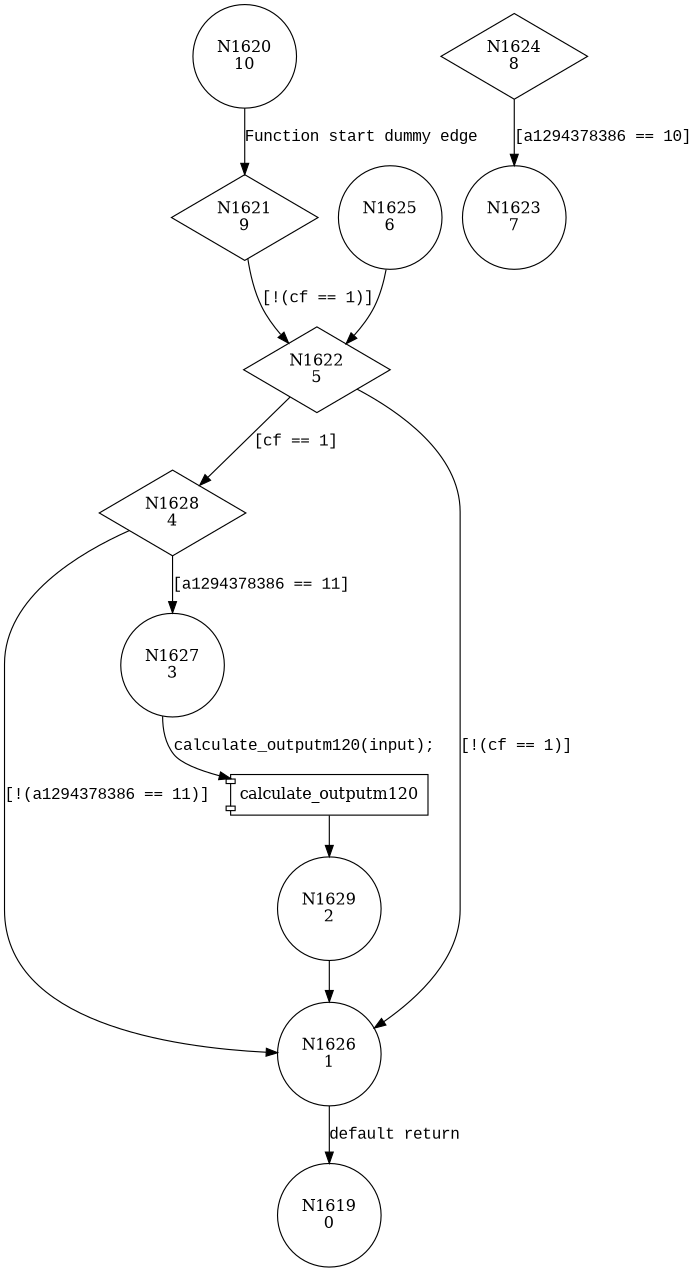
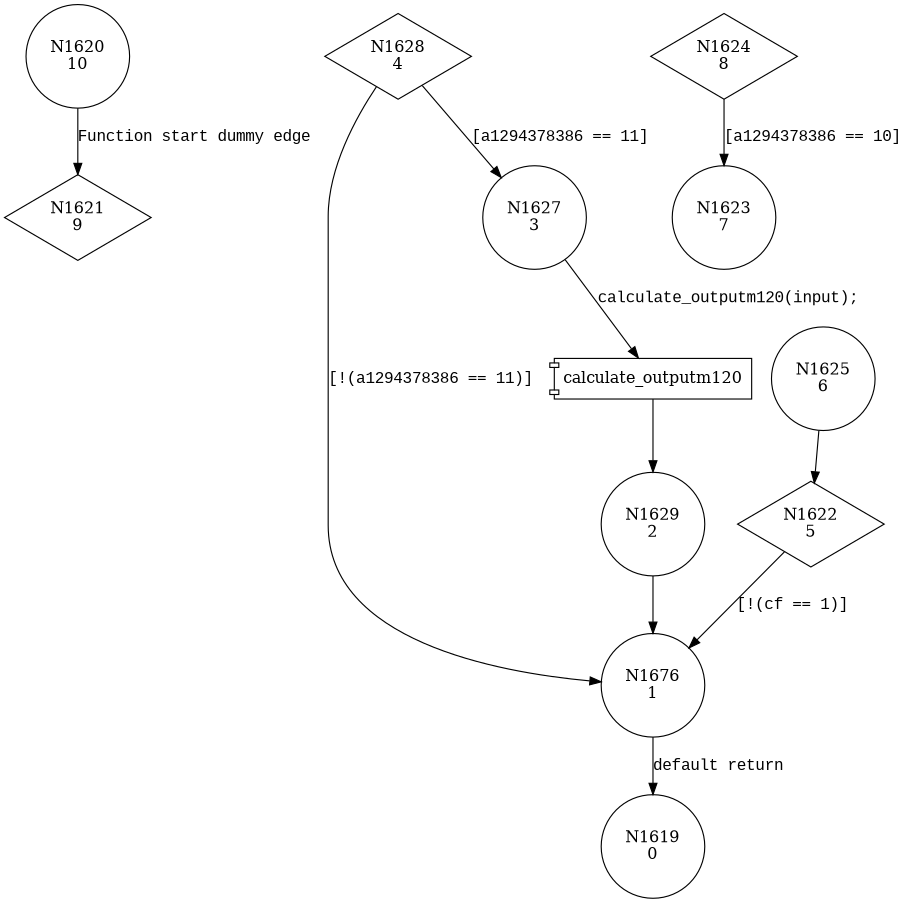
edge "N1621 9" -> "N1622 5": removed, label "[!(cf == 1)]"
edge "N1622 5" -> "N1628 4": removed, label "[cf == 1]"
node "N1626 1": label "N1626 1" -> "N1676 1"
